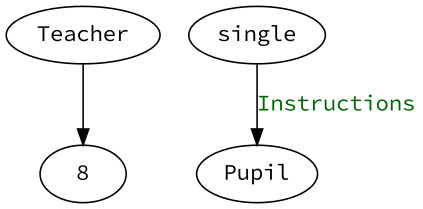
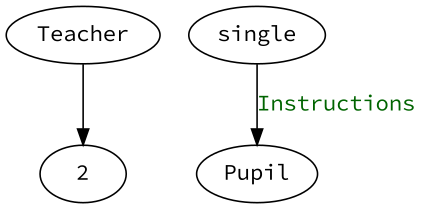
node "8": label "8" -> "2"
